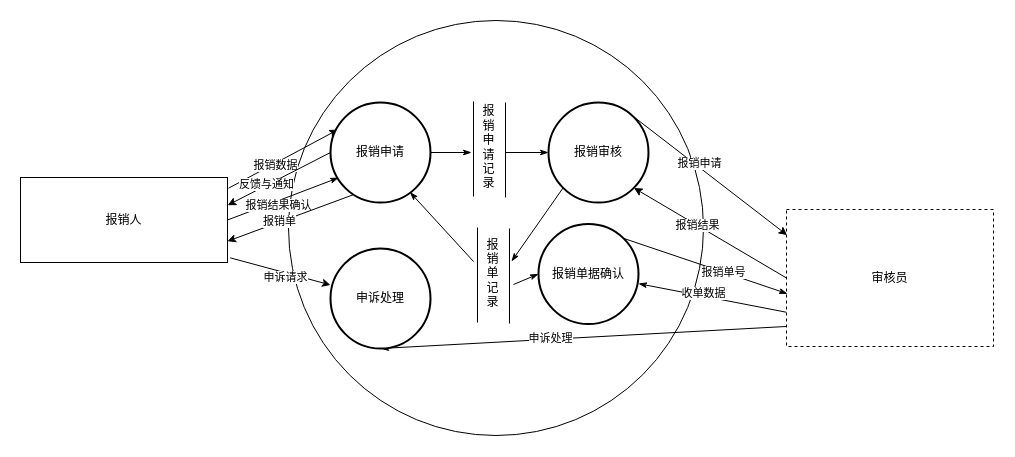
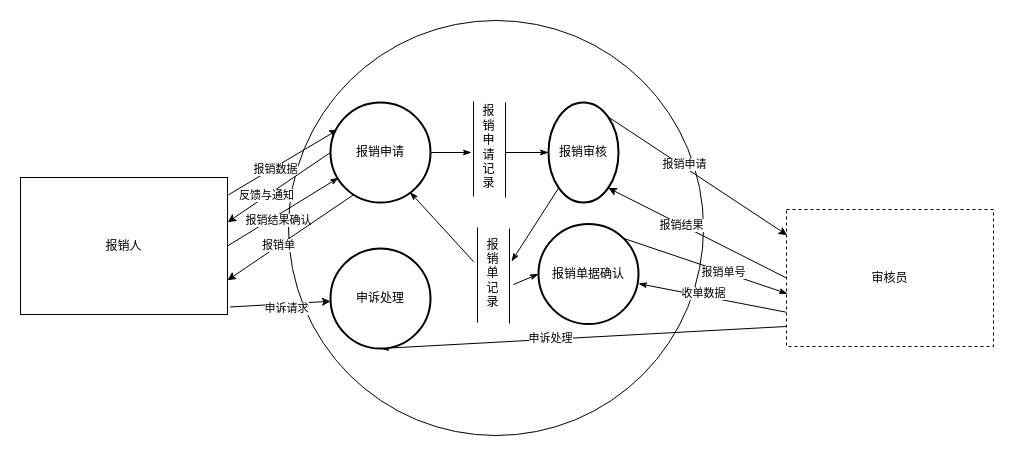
node "报销审核": size 100x100 -> 70x100
node "报销人": size 207x85 -> 207x137
